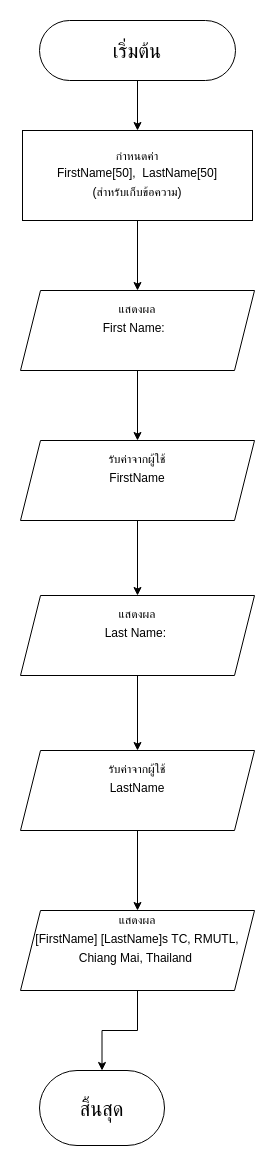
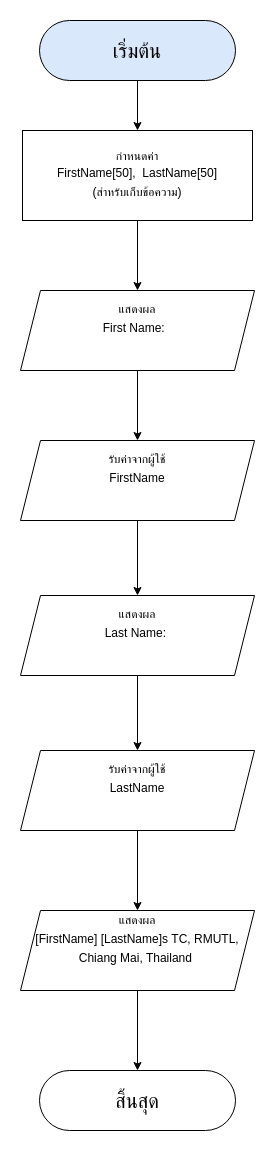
node "เริ่มต้น": fillcolor #ffffff -> #dae8fc
node "สิ้นสุด": size 125x75 -> 196x60
